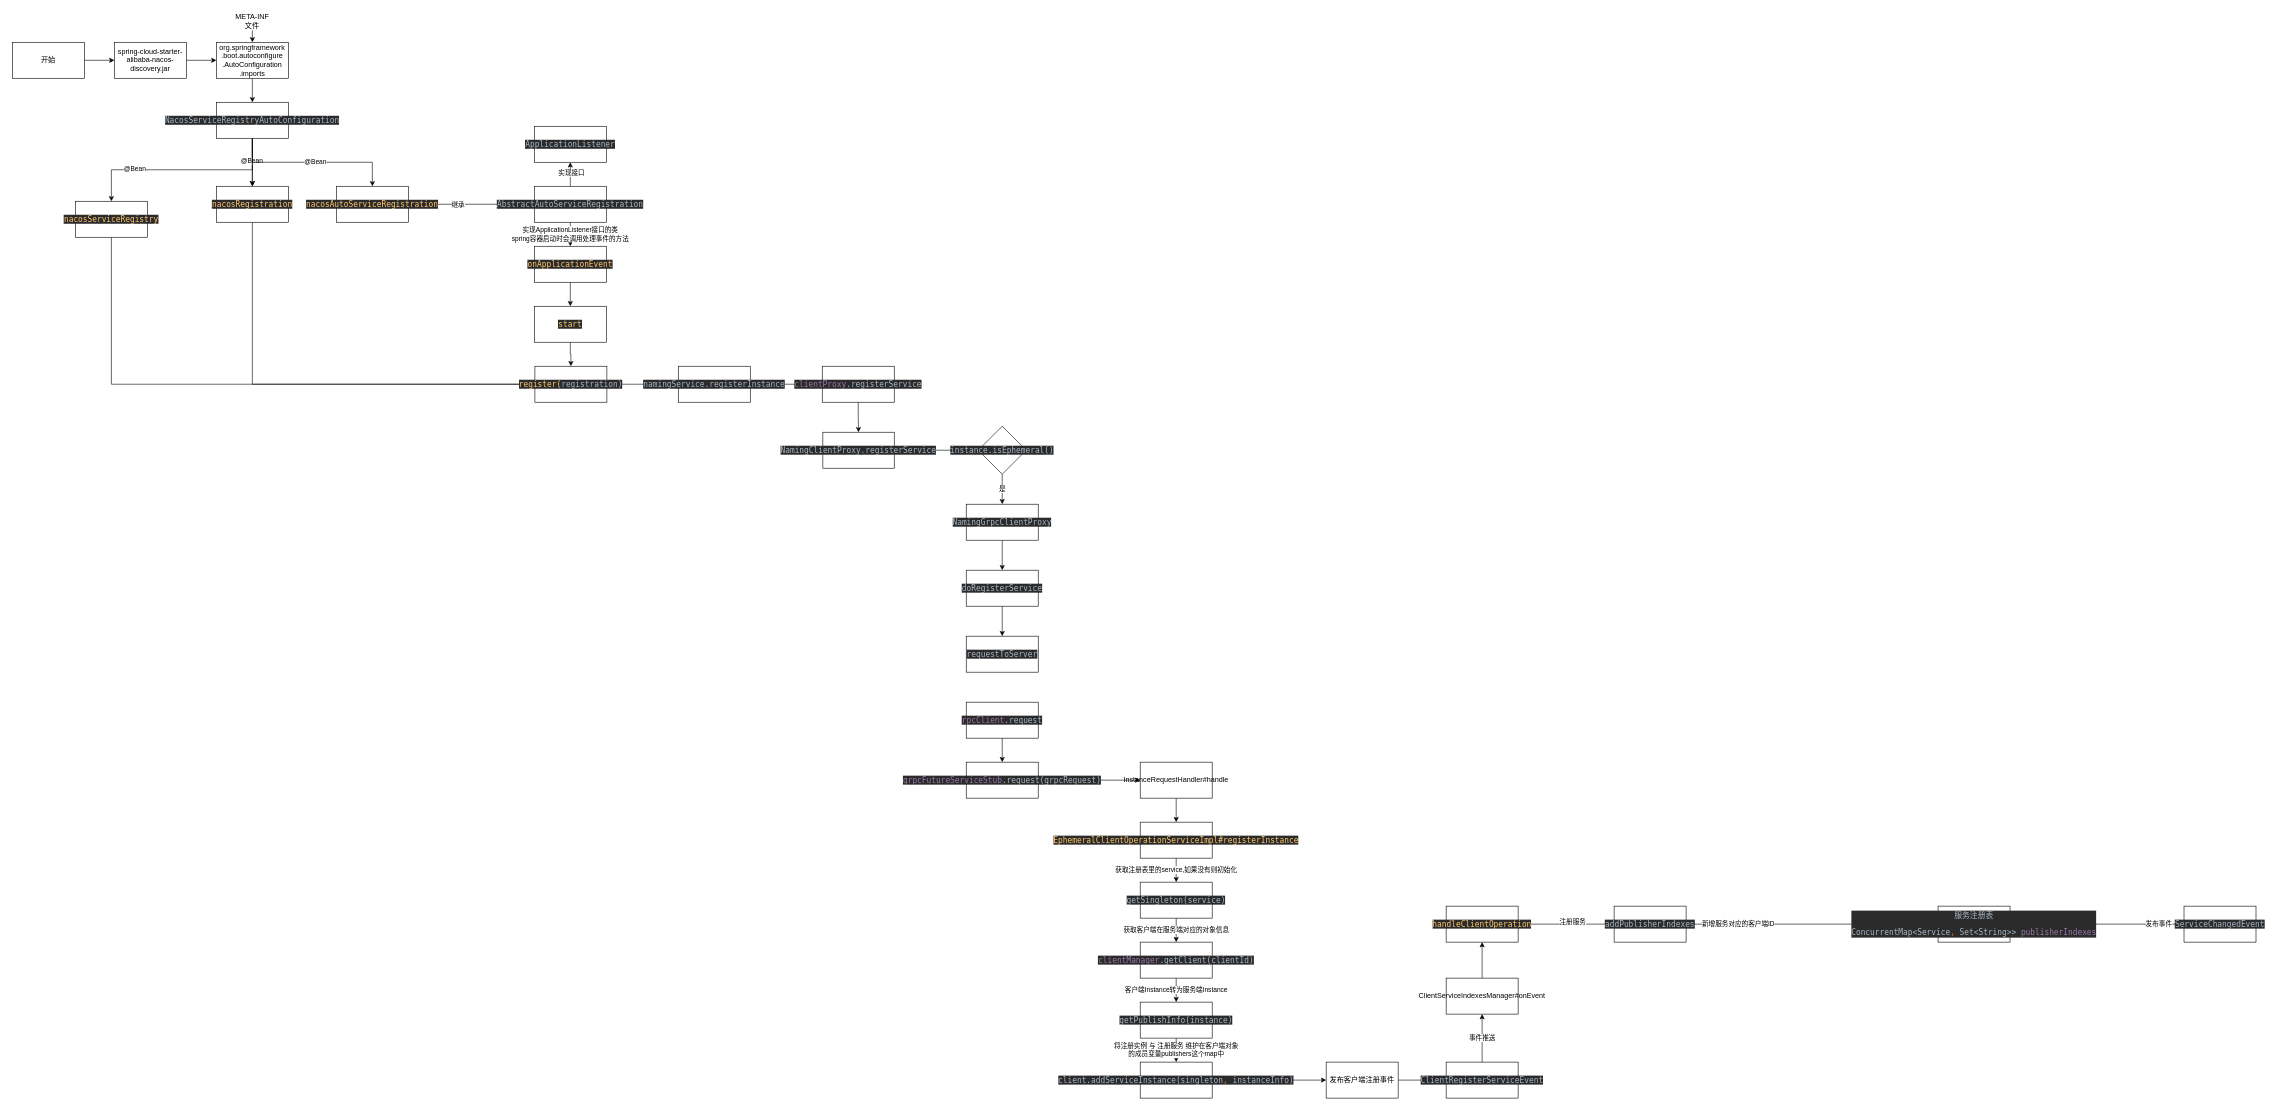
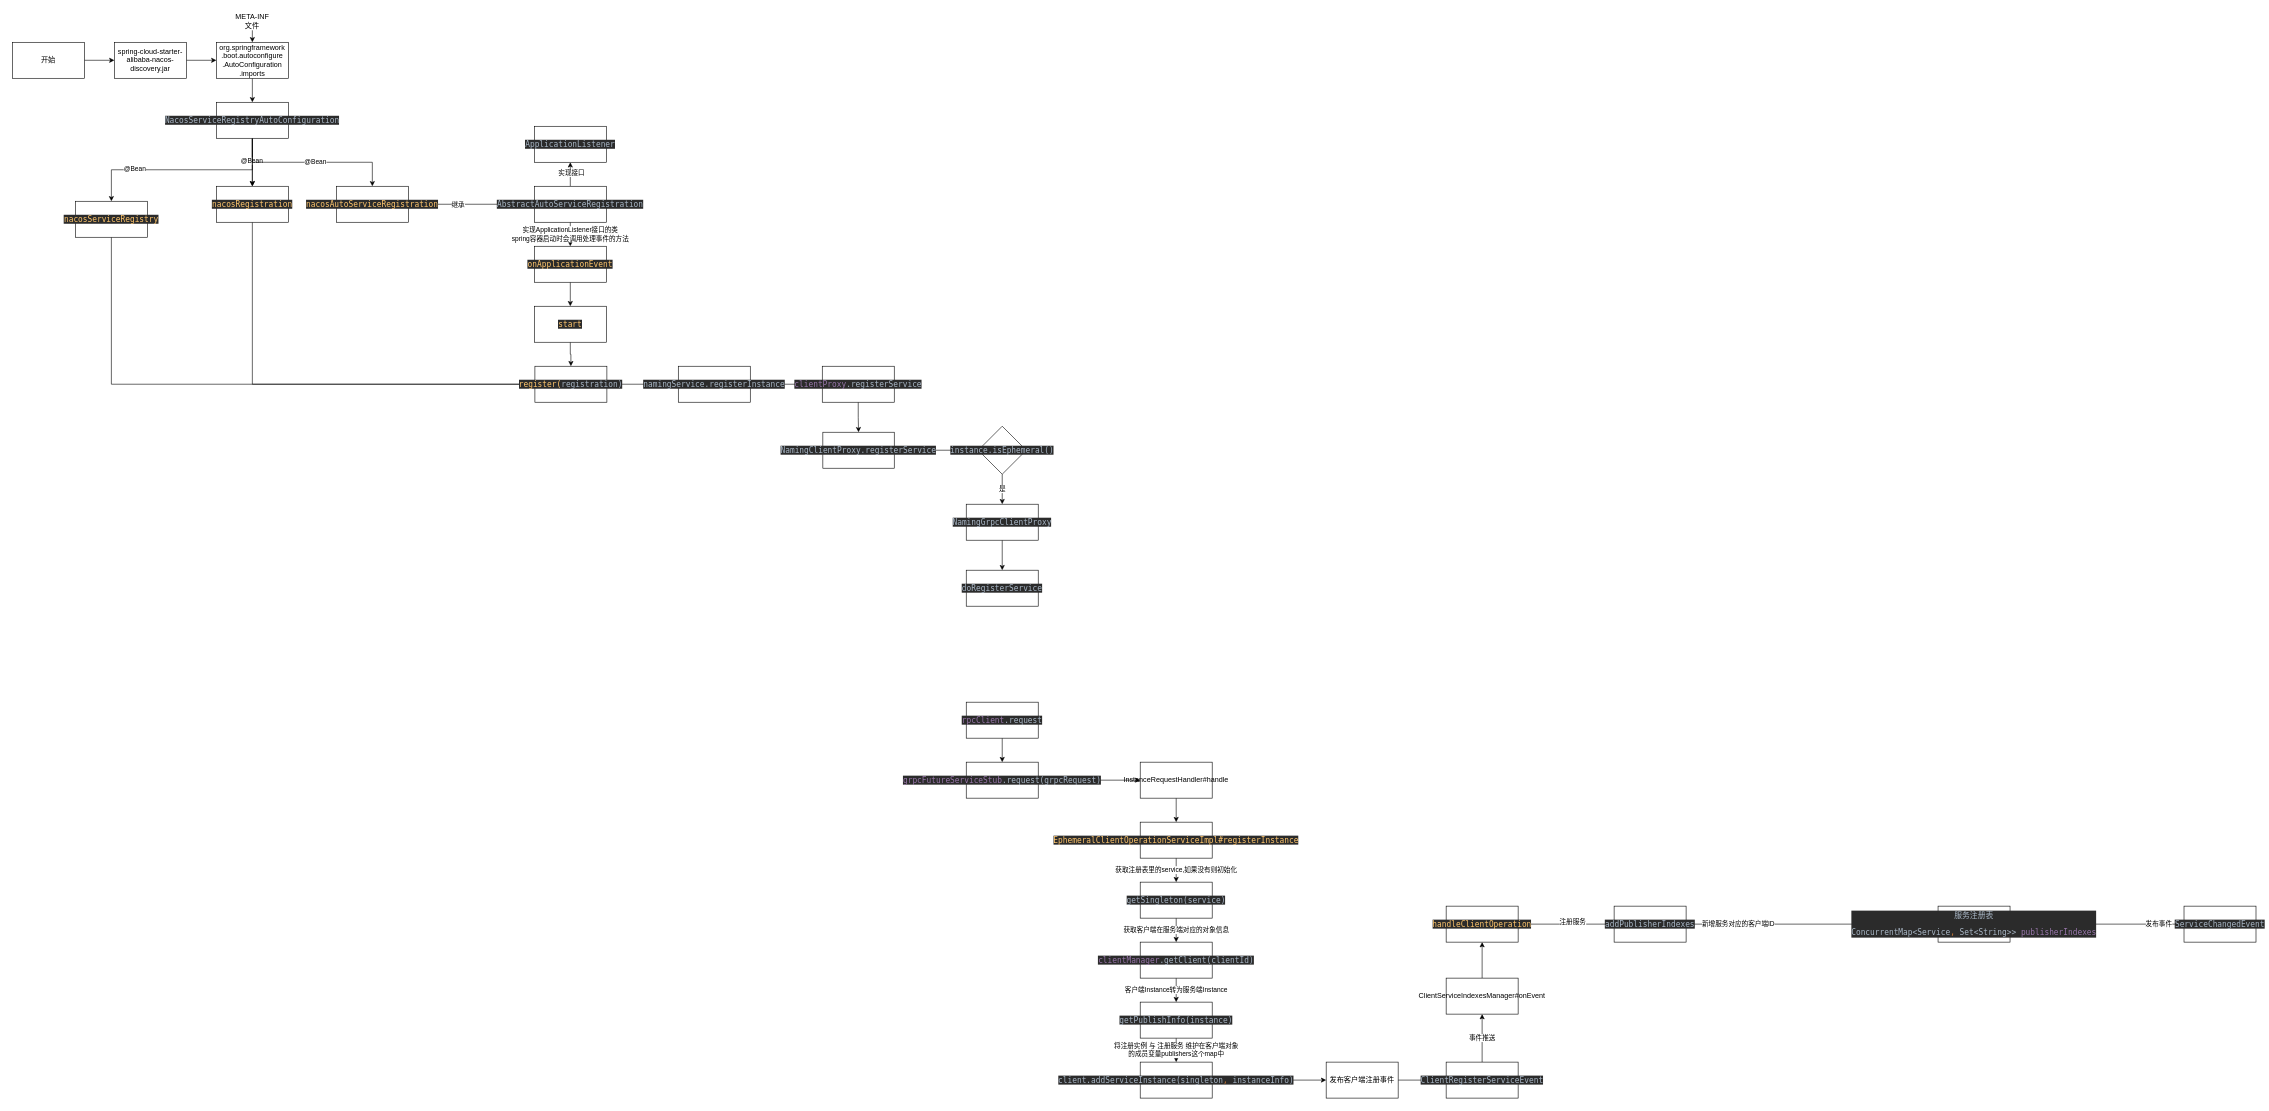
edge "doRegisterService" -> "requestToServer": removed
node "requestToServer": removed
